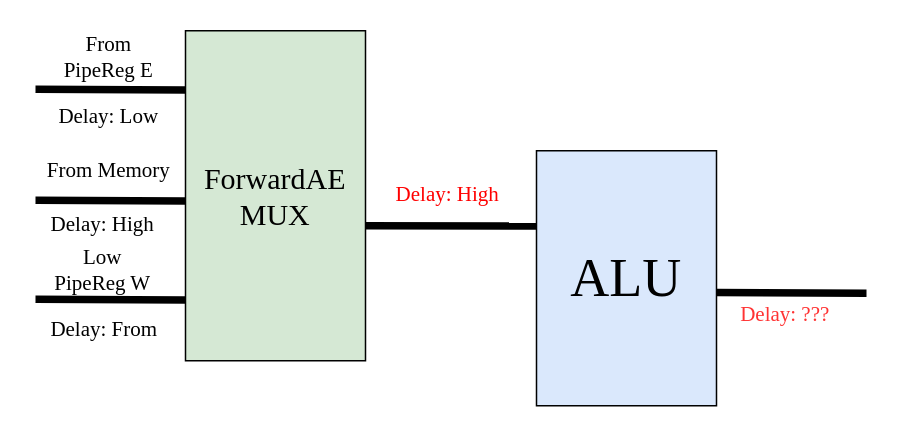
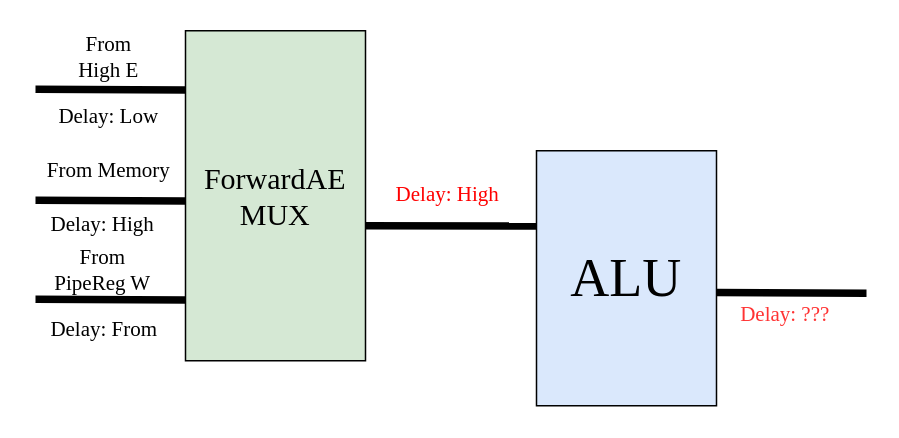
node "From PipeReg E": label "From PipeReg E" -> "From High E"
node "Low PipeReg W": label "Low PipeReg W" -> "From PipeReg W"
